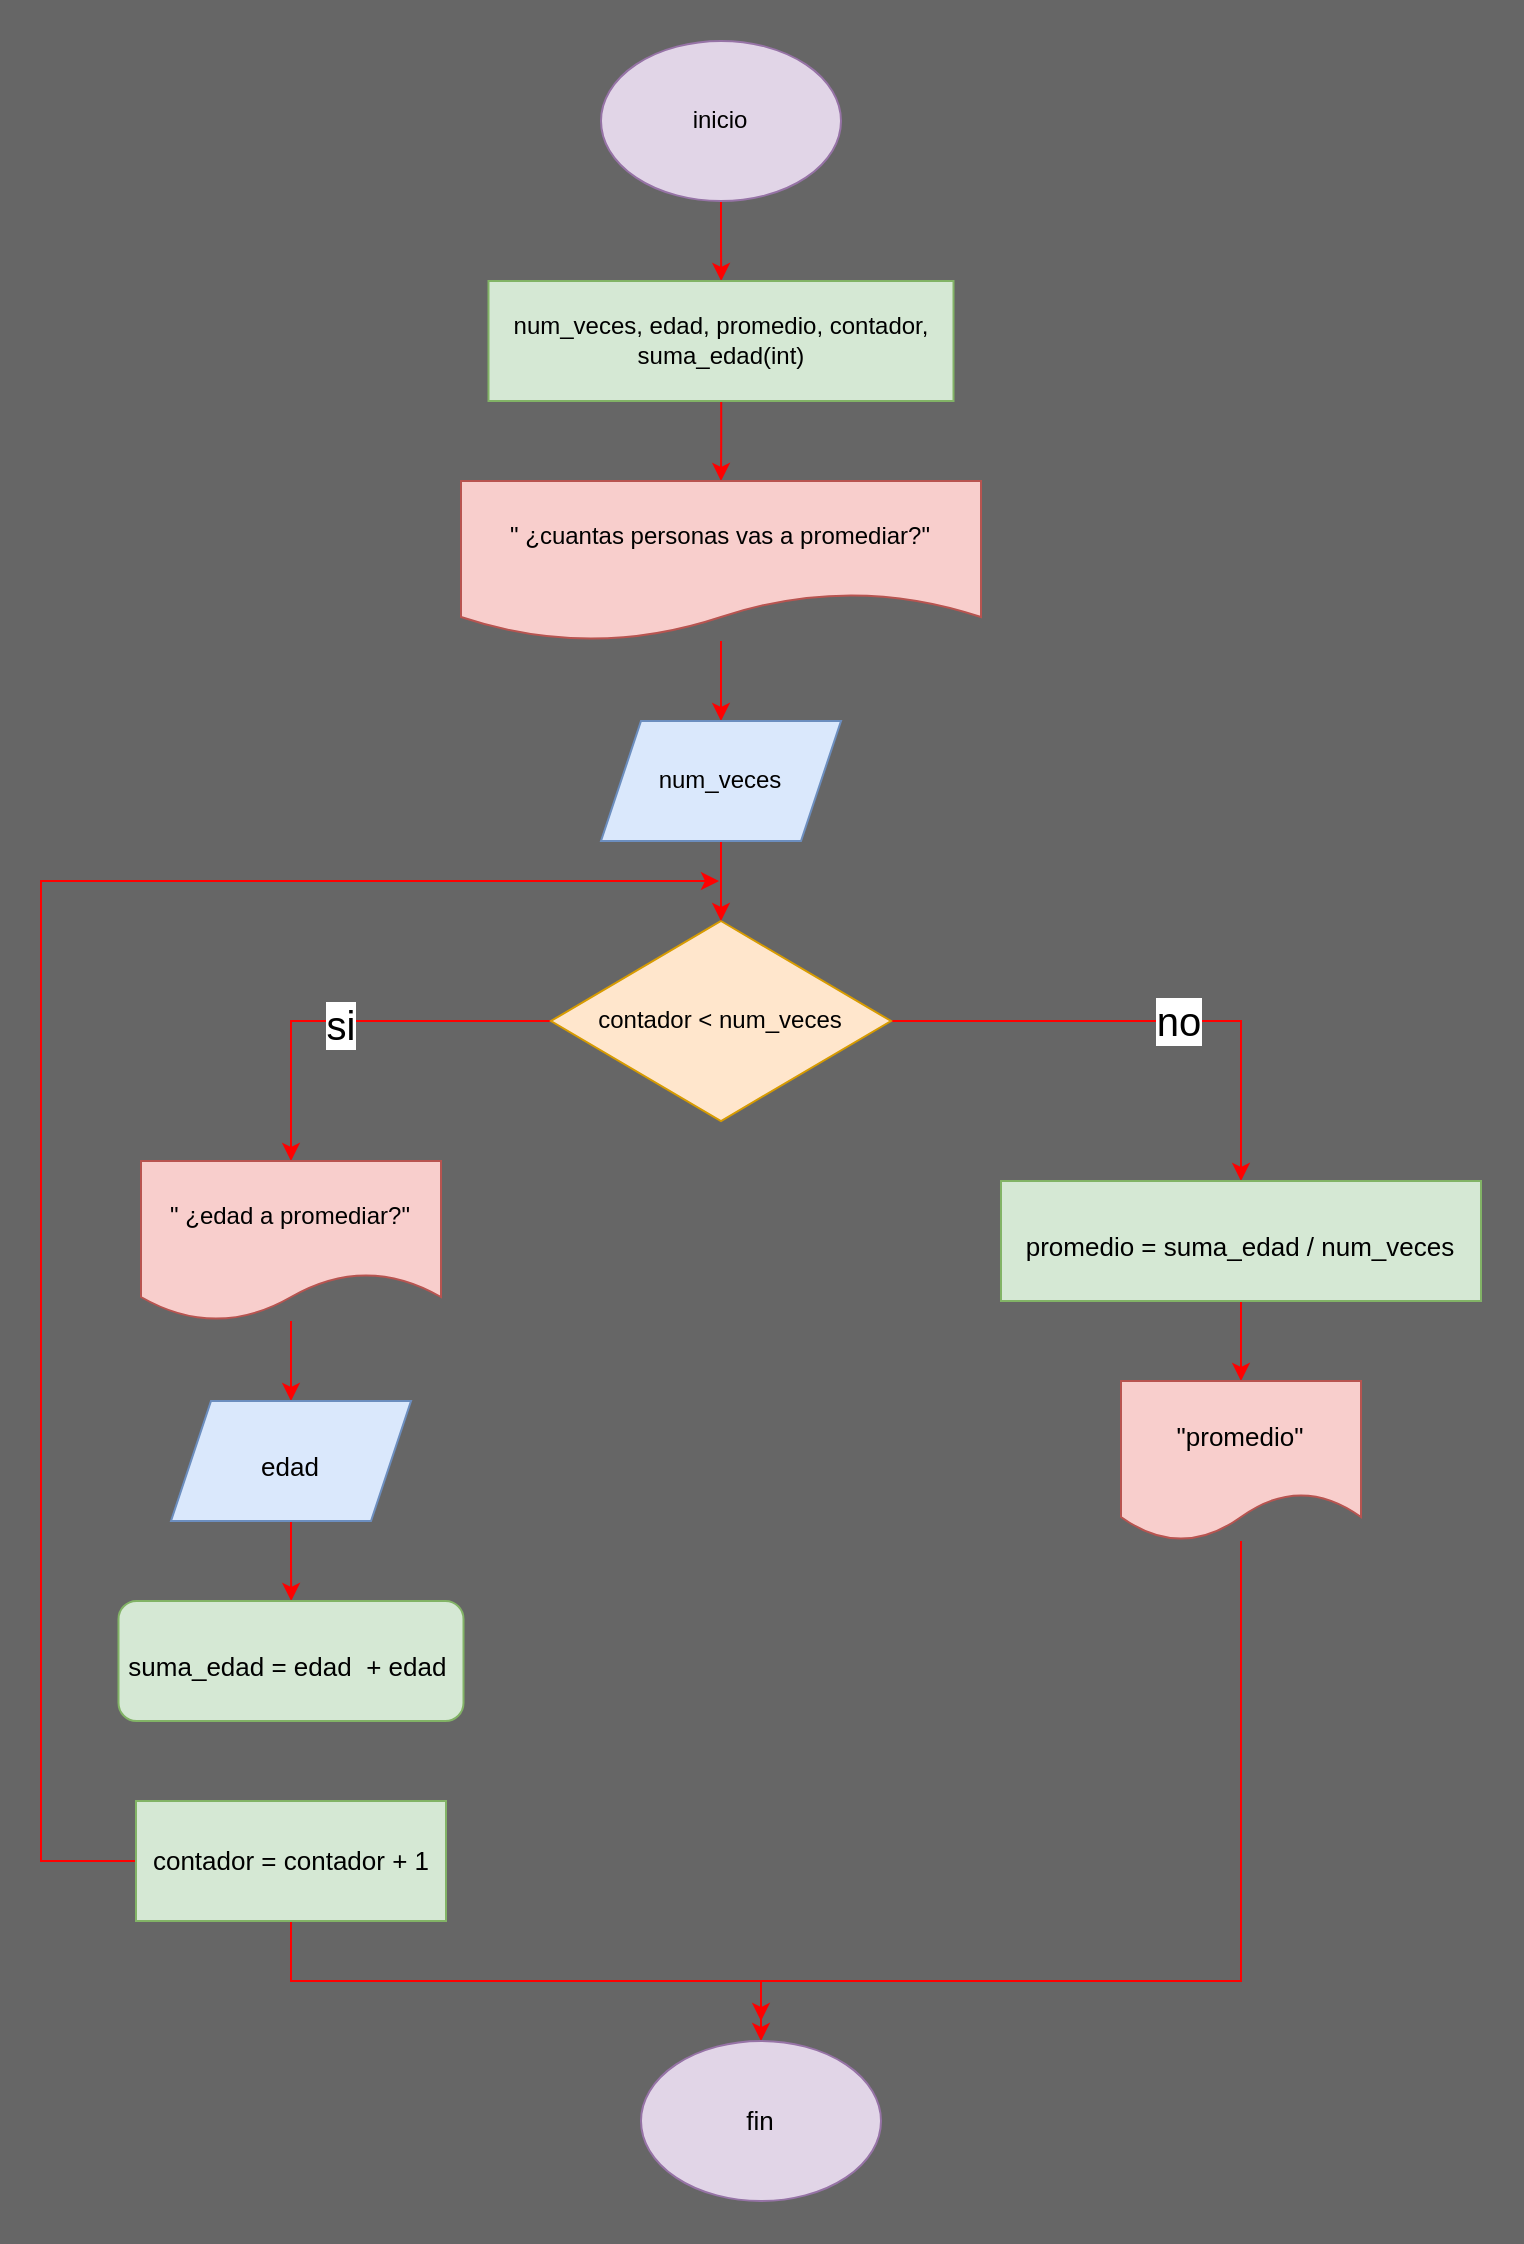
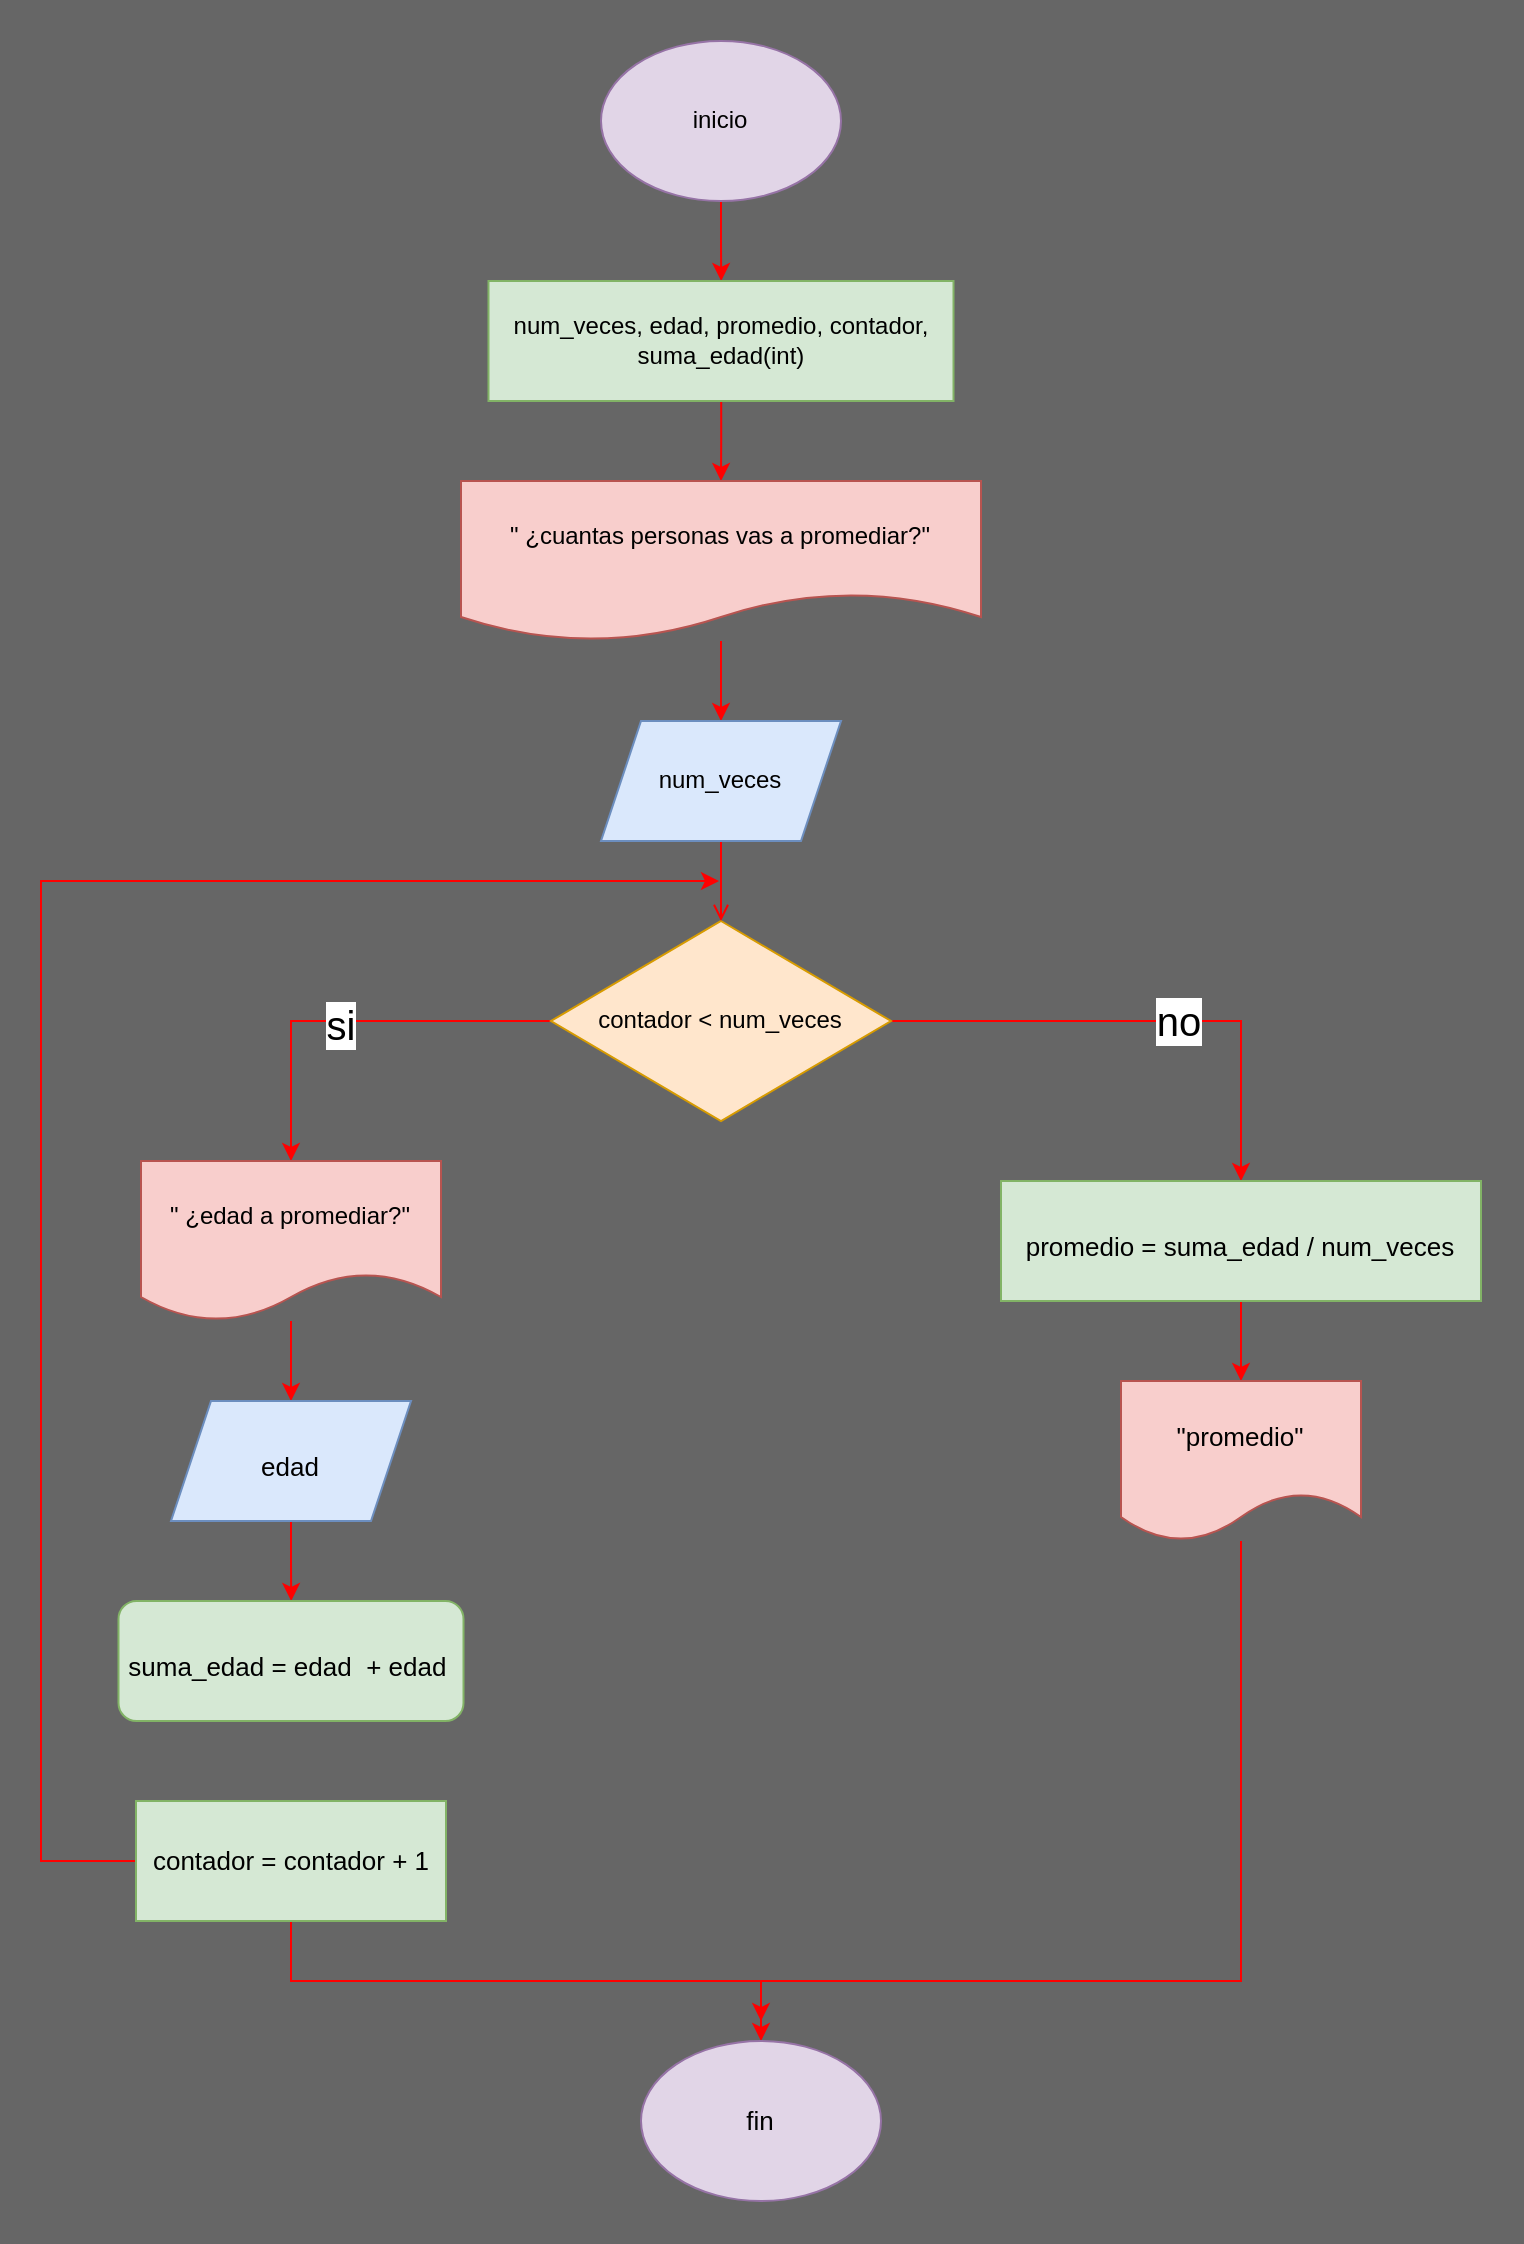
edge "num_veces" -> "contador < num_veces": arrowhead classic -> open
